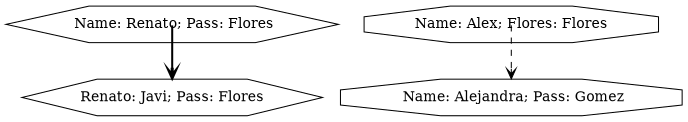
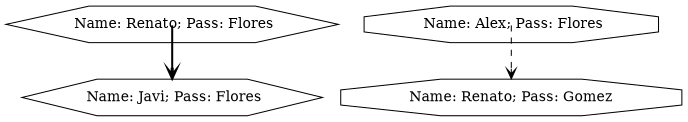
node "Name: Alex; Flores: Flores": label "Name: Alex; Flores: Flores" -> "Name: Alex; Pass: Flores"
node "Renato: Javi; Pass: Flores": label "Renato: Javi; Pass: Flores" -> "Name: Javi; Pass: Flores"
node "Name: Alejandra; Pass: Gomez": label "Name: Alejandra; Pass: Gomez" -> "Name: Renato; Pass: Gomez"
